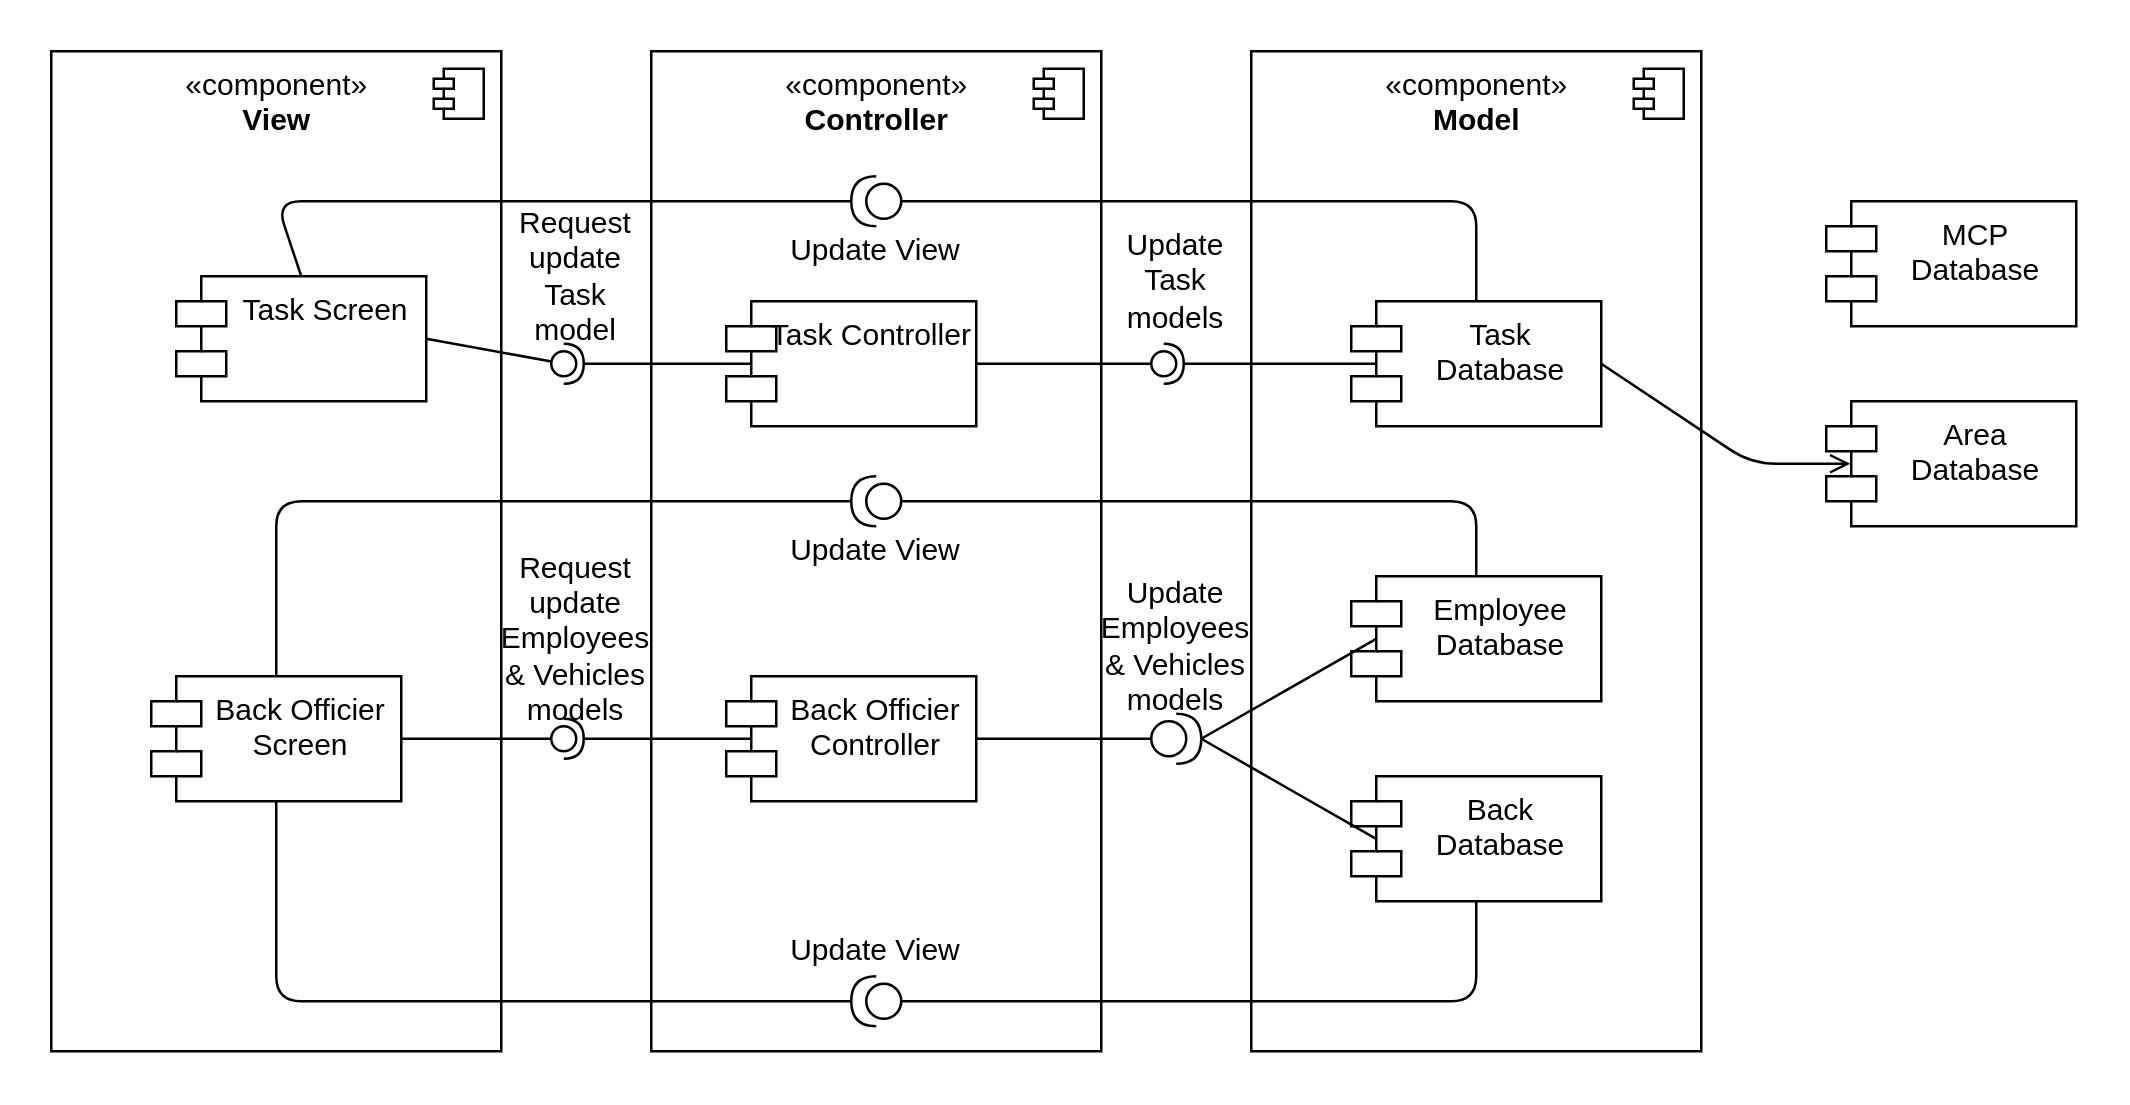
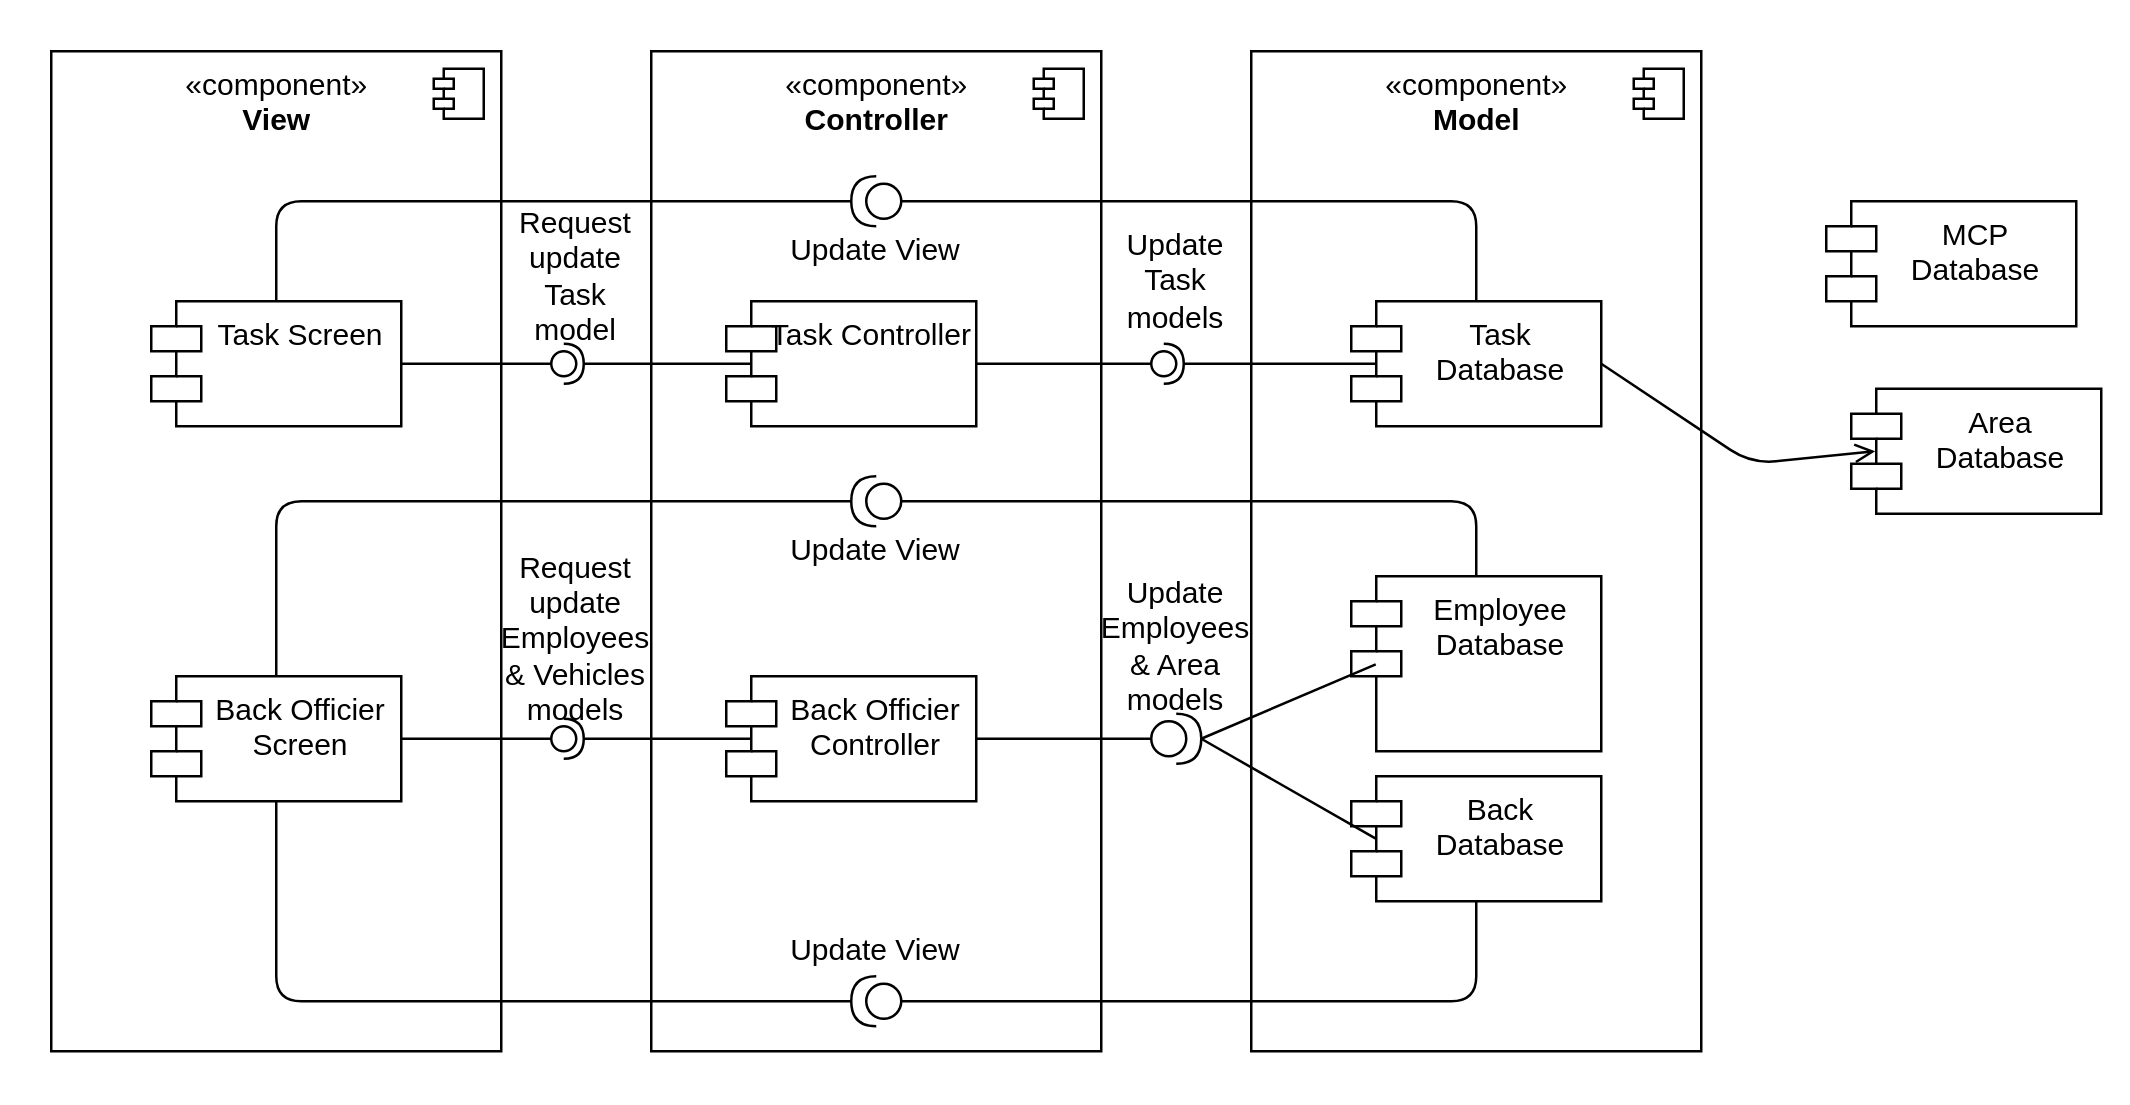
node "Task Screen": moved (301, 339) -> (276, 364)
node "Area Database": moved (1951, 464) -> (1976, 451)
node "Employee Database": size 250x125 -> 250x175
node "Update Employees & Vehicles models": label "Update Employees & Vehicles models" -> "Update Employees & Area models"
